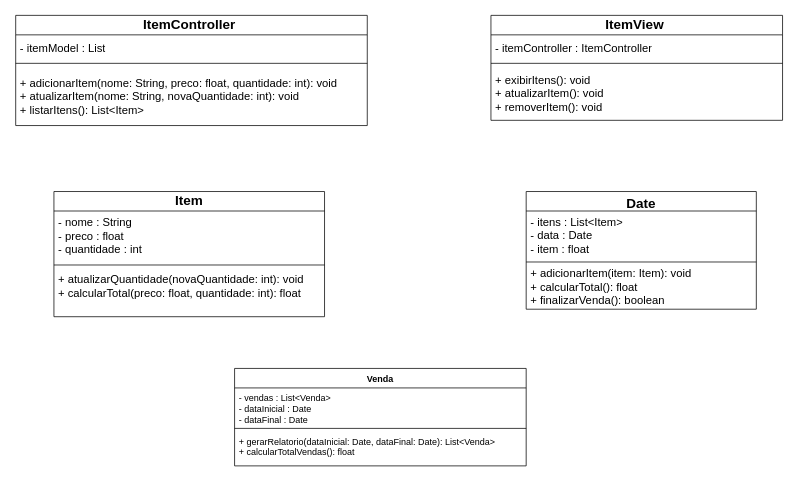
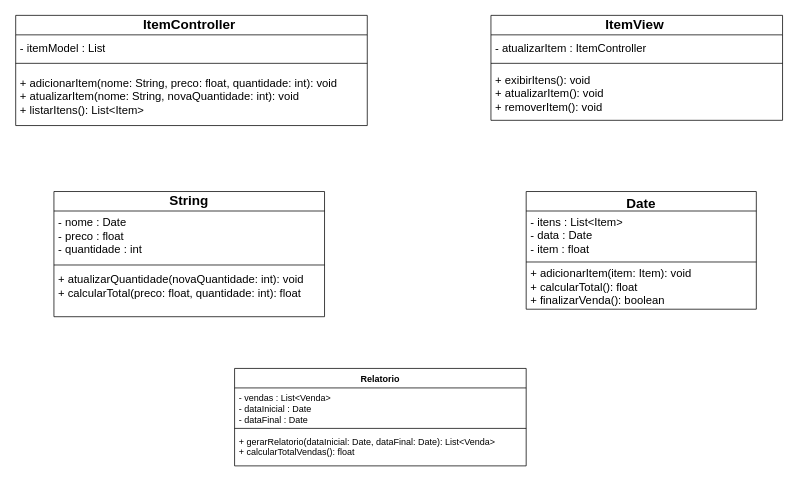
node "- itemController : ItemController": label "- itemController : ItemController" -> "- atualizarItem : ItemController"
node "Item": label "Item" -> "String"
node "- nome : String - preco : float - quantidade : int": label "- nome : String - preco : float - quantidade : int" -> "- nome : Date - preco : float - quantidade : int"
node "Venda": label "Venda" -> "Relatorio"
